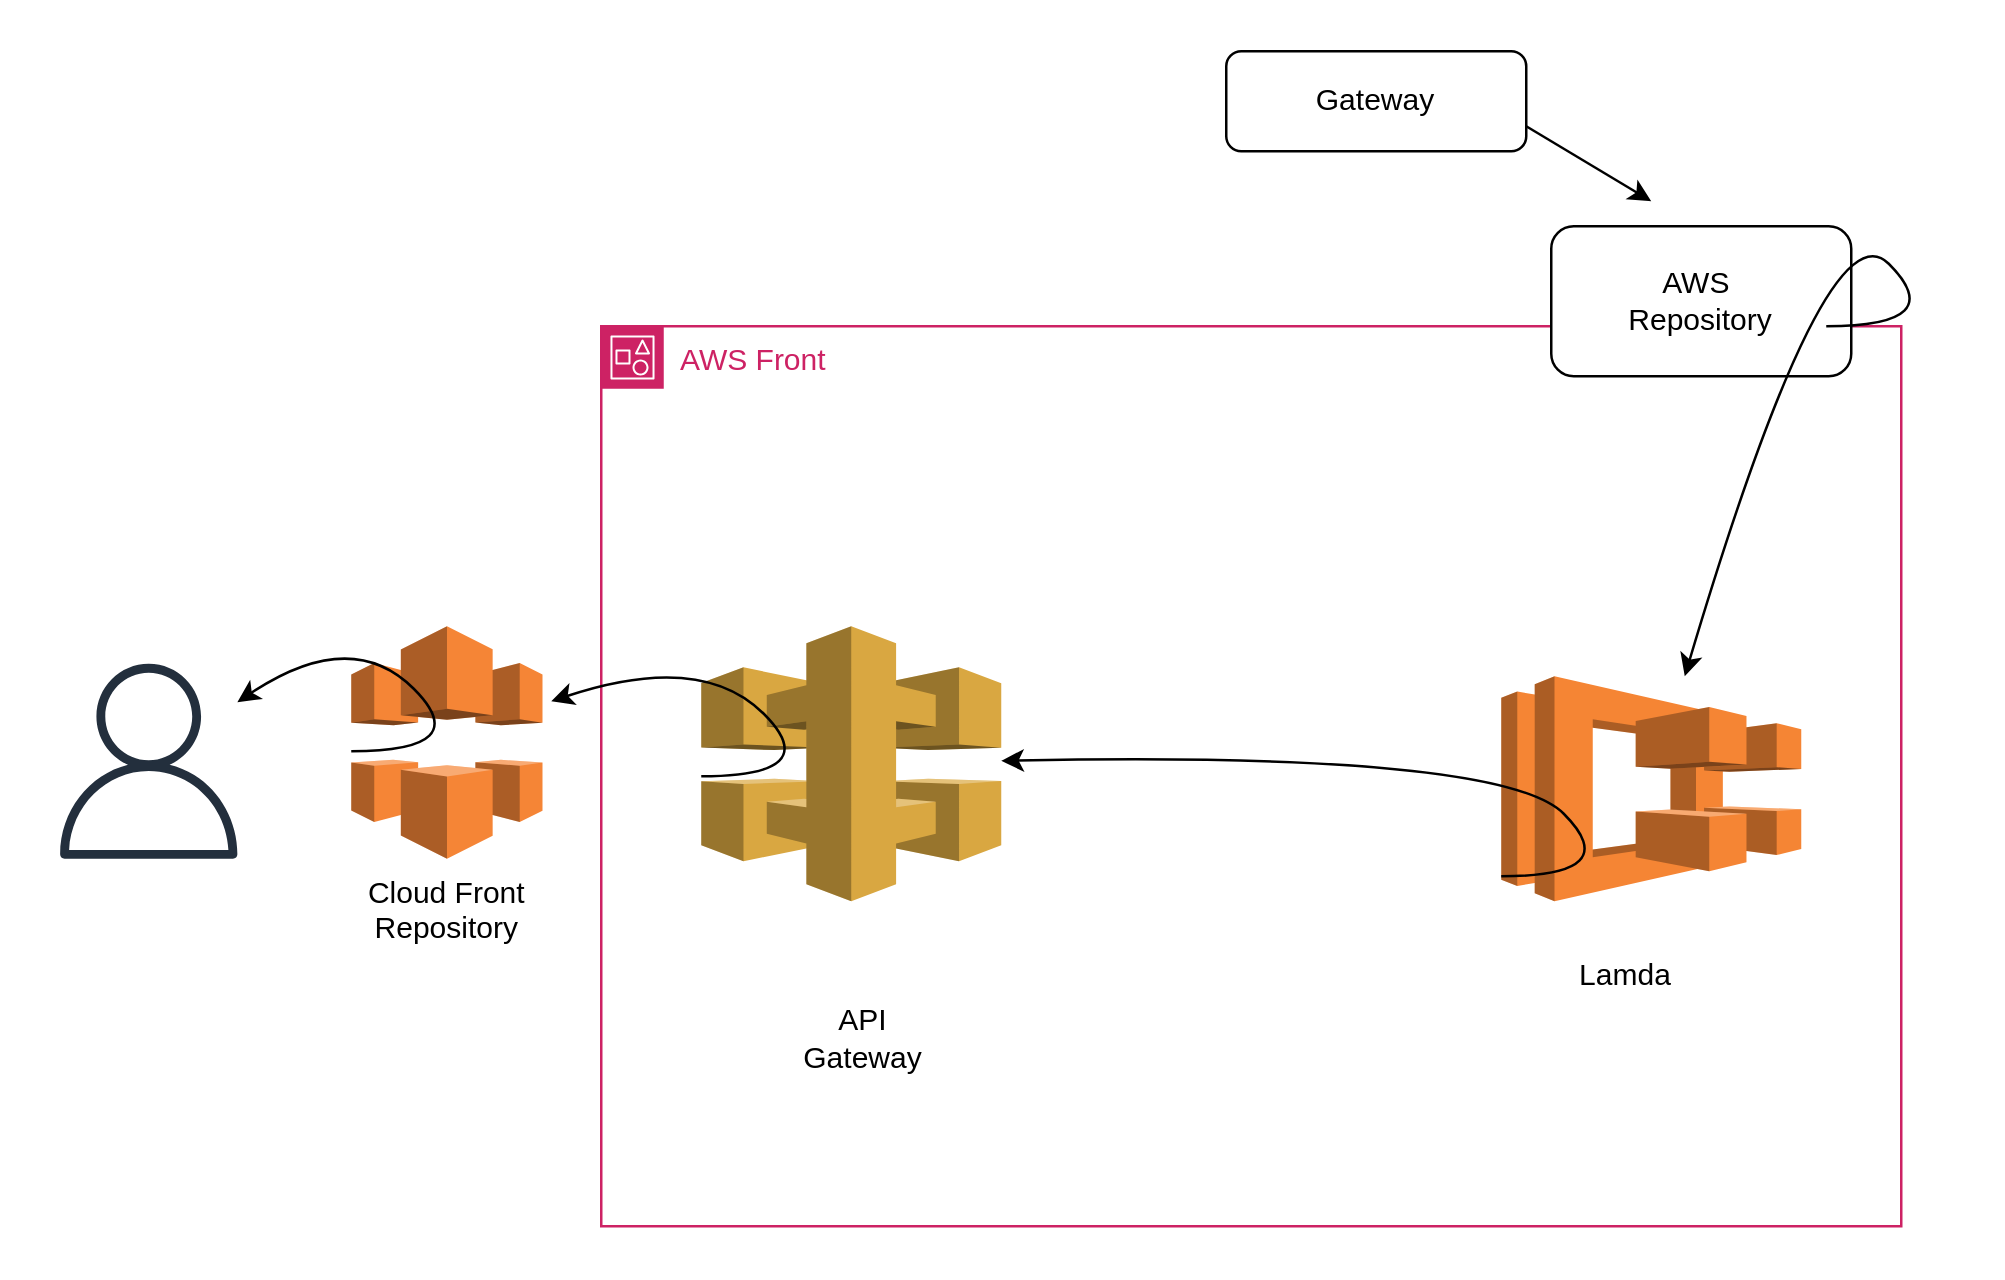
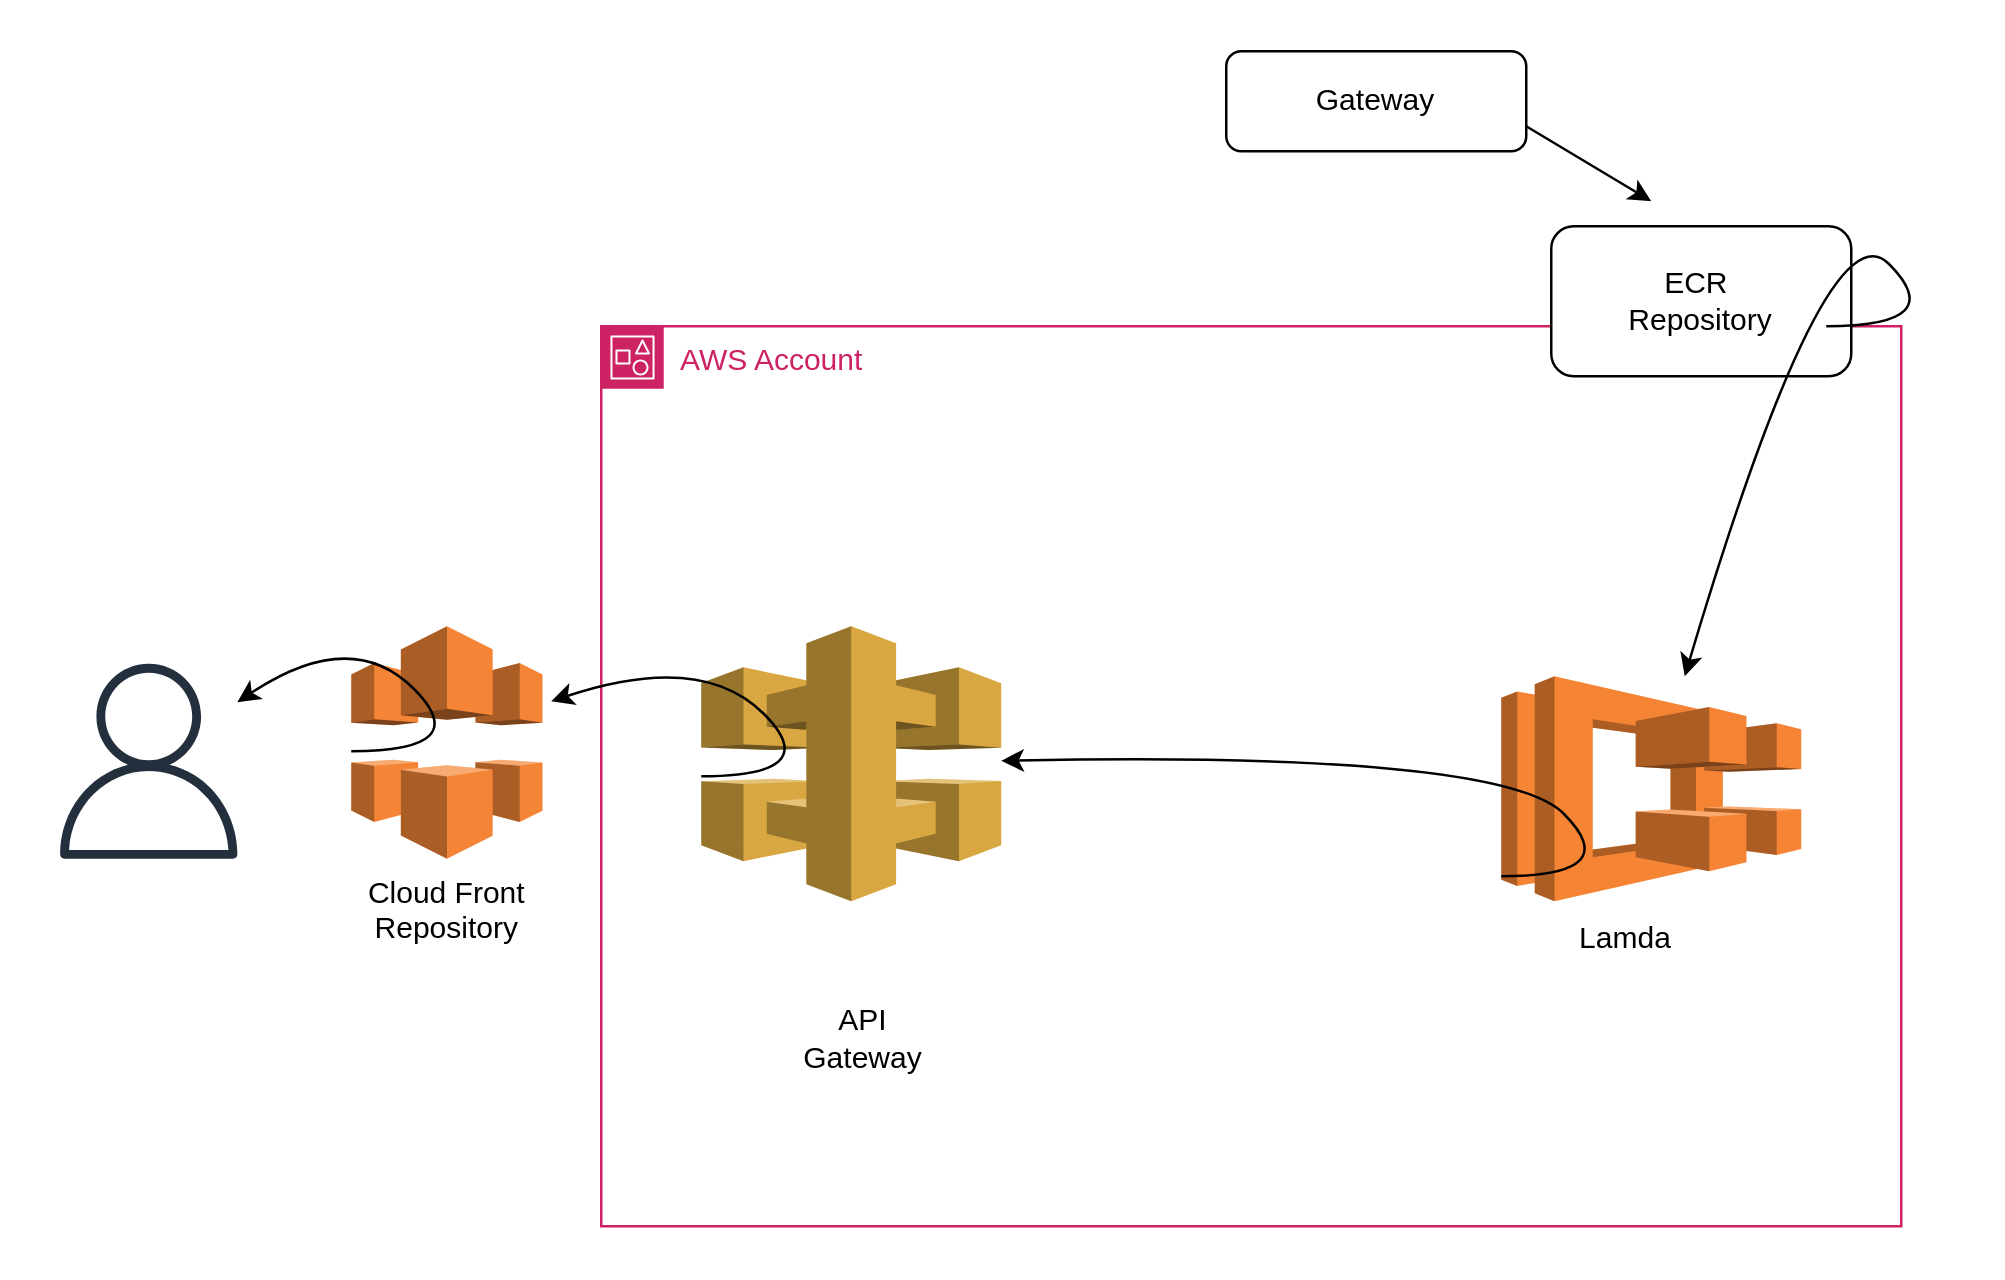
node "AWS Repository": label "AWS Repository" -> "ECR Repository"
node "AWS Front": label "AWS Front" -> "AWS Account"
node "Lamda": moved (1626, 976) -> (1626, 939)
